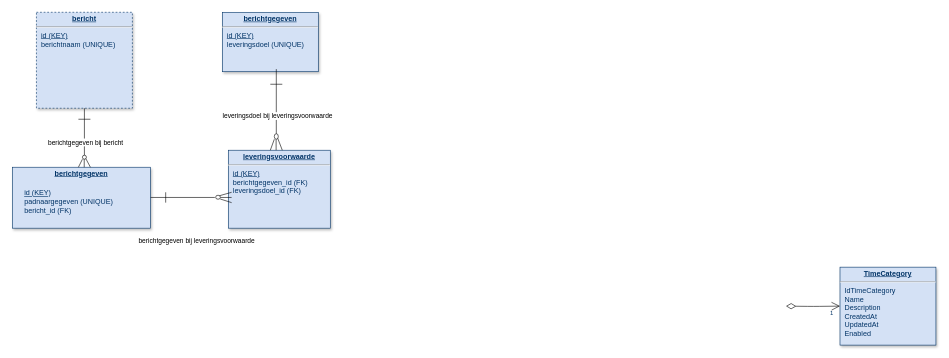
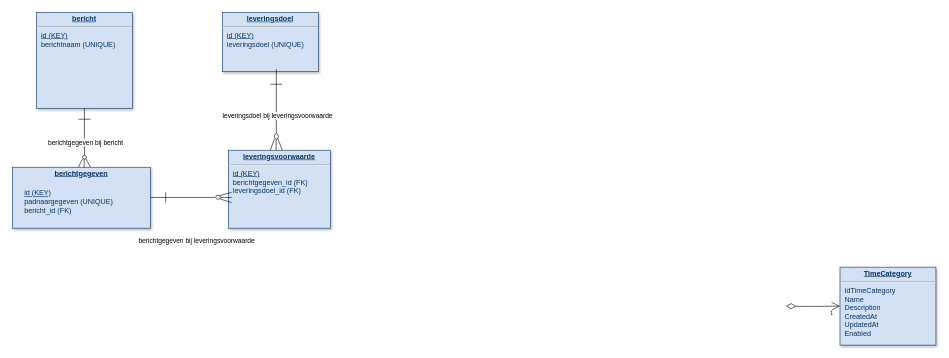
node "berichtgegeven id (KEY) leveringsdoel (UNIQUE)": label "berichtgegeven id (KEY) leveringsdoel (UNIQUE)" -> "leveringsdoel id (KEY) leveringsdoel (UNIQUE)"
node "bericht id (KEY) berichtnaam (UNIQUE)": style dashed -> solid
